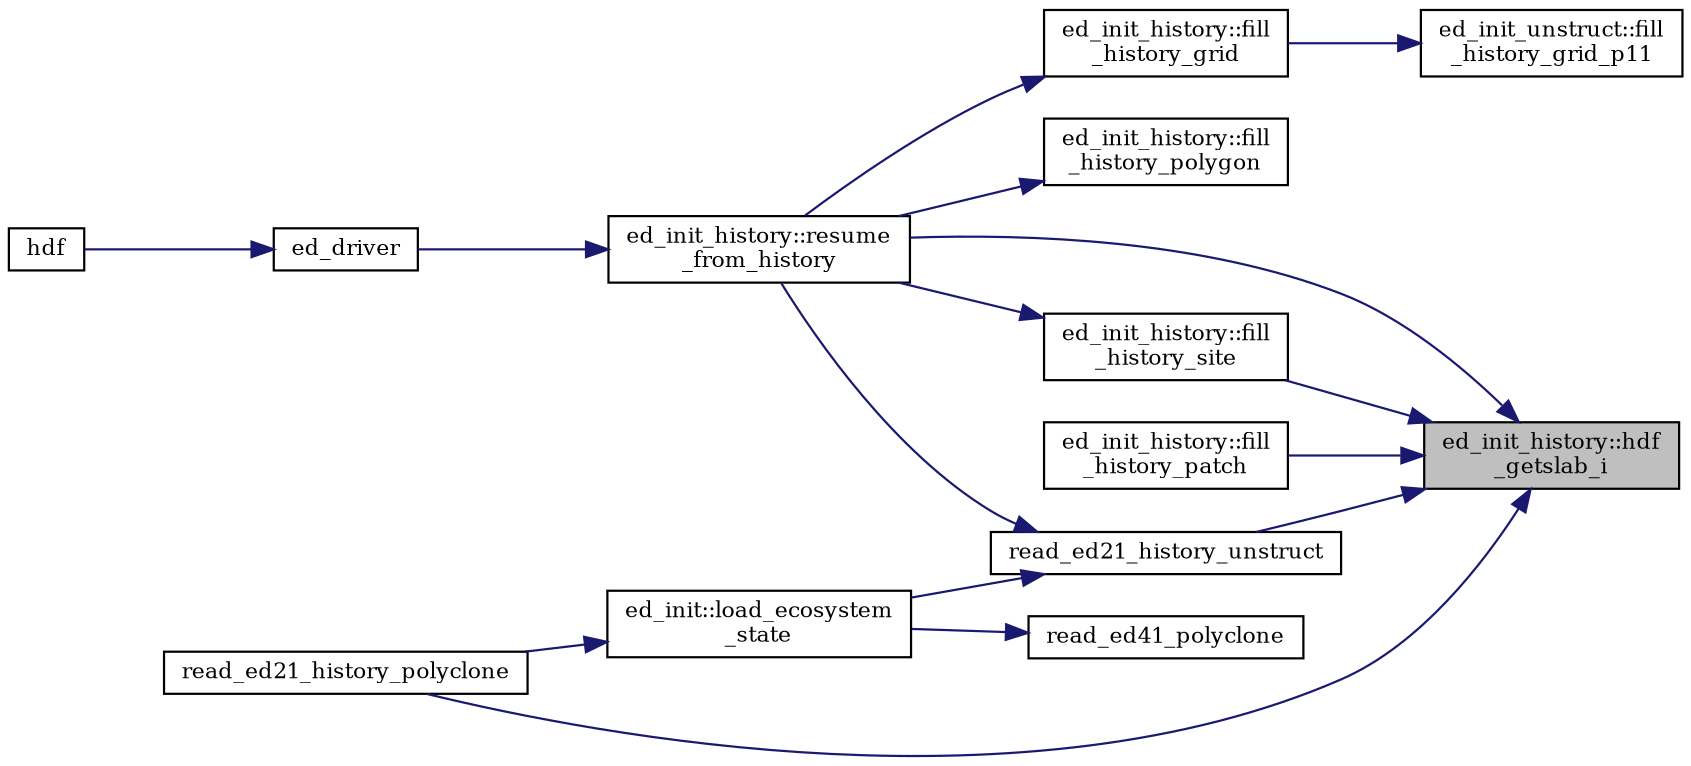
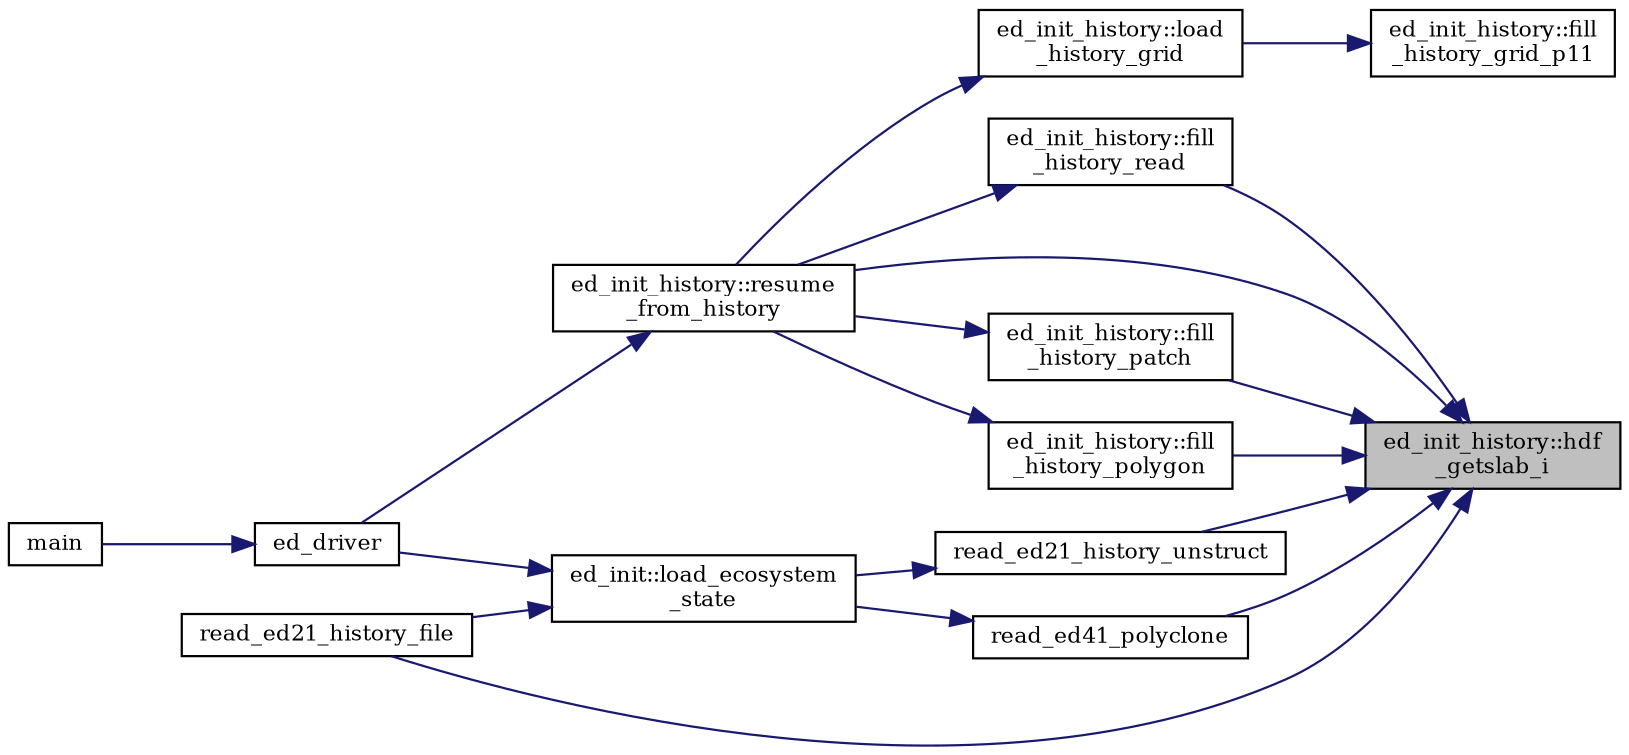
node "ed_init_history::fill _history_grid": label "ed_init_history::fill _history_grid" -> "ed_init_history::load _history_grid"
node "ed_init_unstruct::fill _history_grid_p11": label "ed_init_unstruct::fill _history_grid_p11" -> "ed_init_history::fill _history_grid_p11"
node "hdf": label "hdf" -> "main"
node "ed_init_history::fill _history_site": label "ed_init_history::fill _history_site" -> "ed_init_history::fill _history_read"
edge "ed_init_history::resume _from_history" -> "read_ed21_history_unstruct": now "ed_init_history::resume _from_history" -> "ed_init_history::fill _history_patch"
edge "ed_init_history::fill _history_polygon" -> "ed_init_history::hdf _getslab_i": added
edge "ed_driver" -> "ed_init::load_ecosystem _state": added
edge "read_ed41_polyclone" -> "ed_init_history::hdf _getslab_i": added
node "read_ed21_history_polyclone": label "read_ed21_history_polyclone" -> "read_ed21_history_file"
